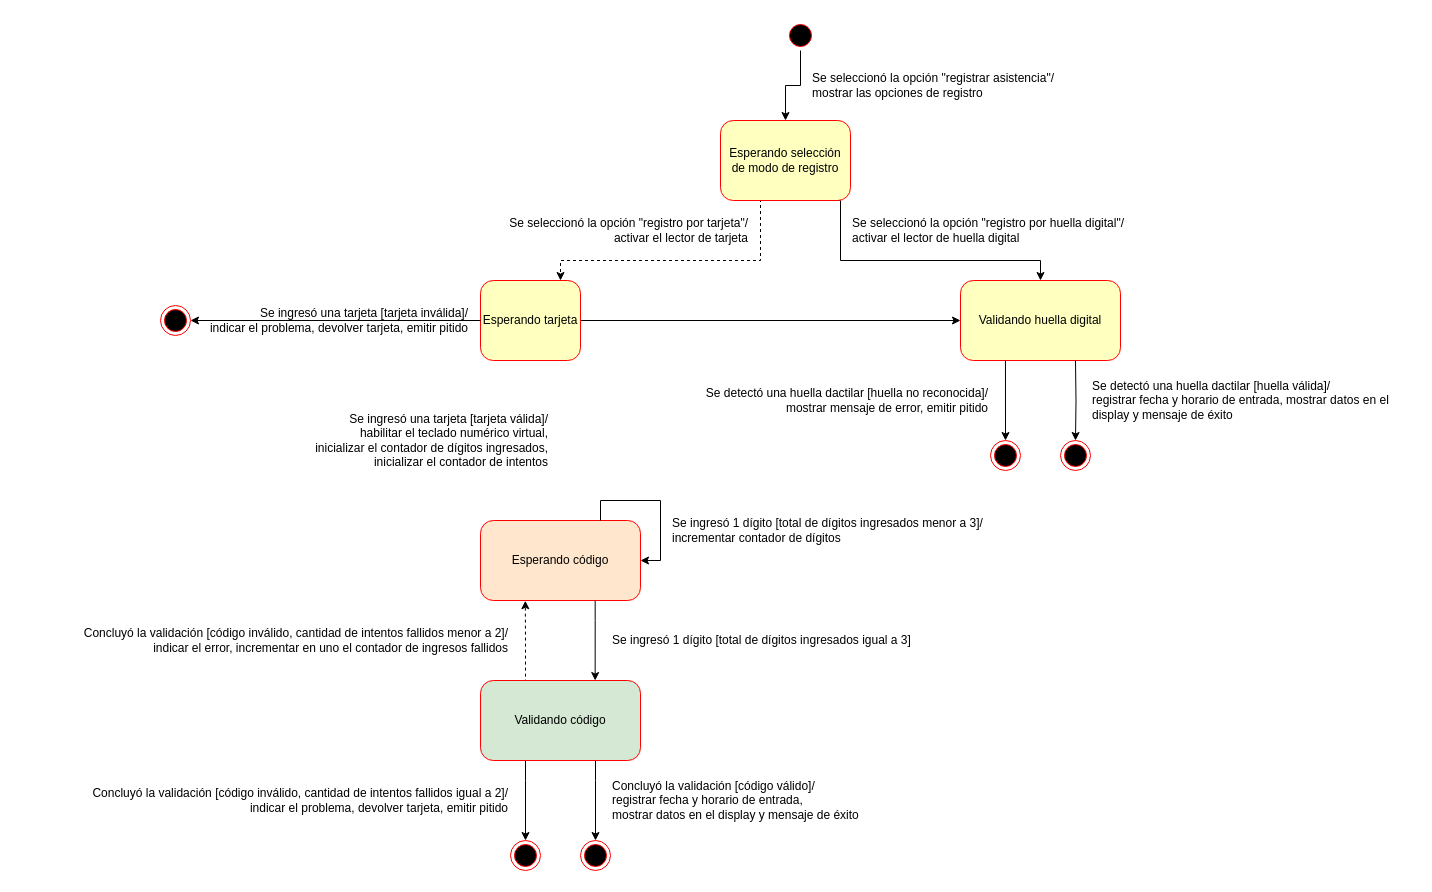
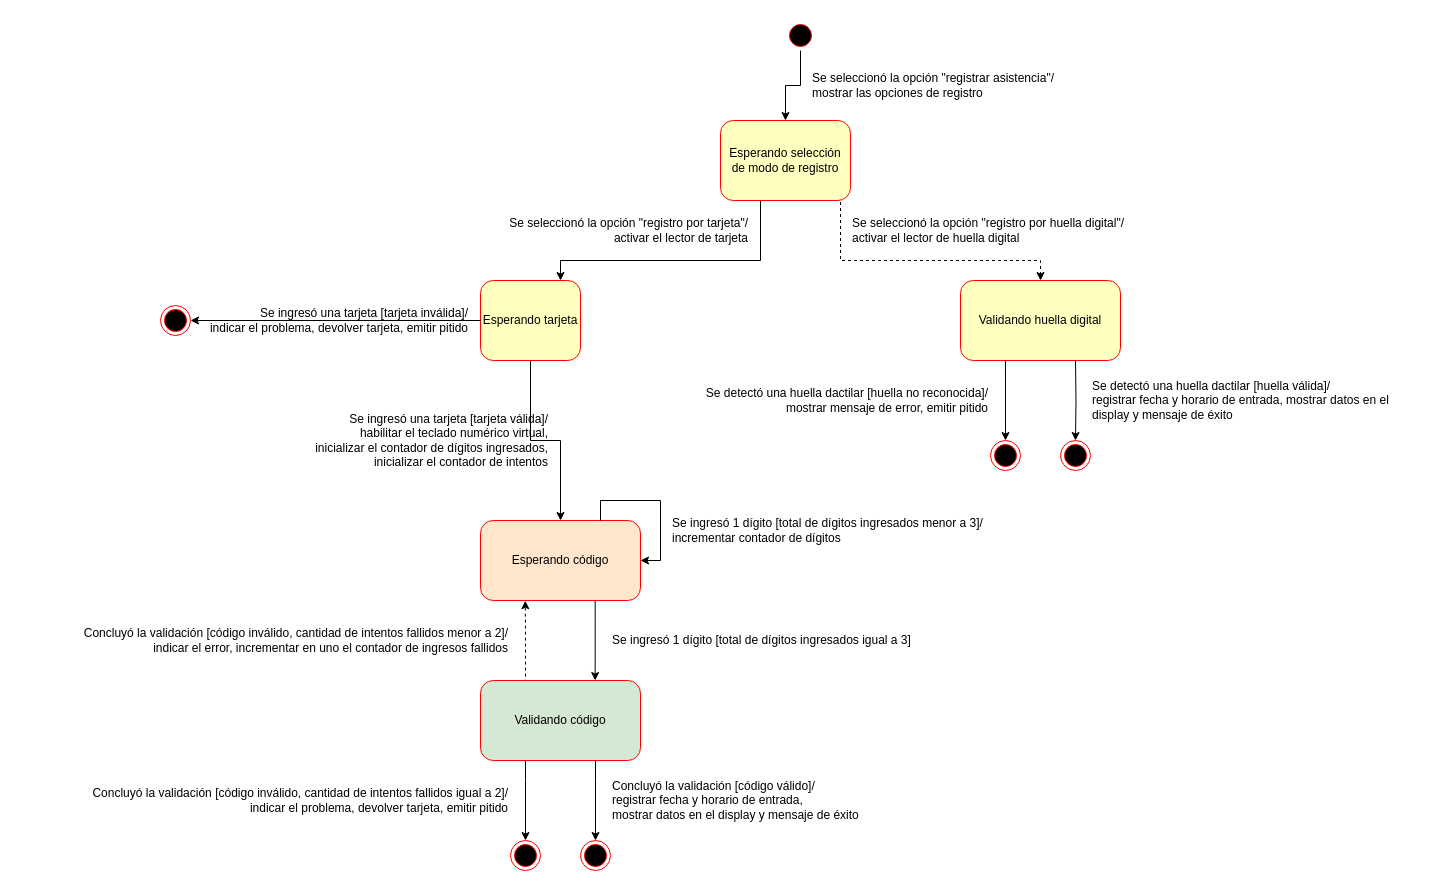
edge "Esperando selección de modo de registro" -> "Esperando tarjeta": style dashed -> solid
edge "Esperando selección de modo de registro" -> "Validando huella digital": style solid -> dashed
edge "Esperando tarjeta" -> "Validando huella digital": now "Esperando tarjeta" -> "Esperando código"
